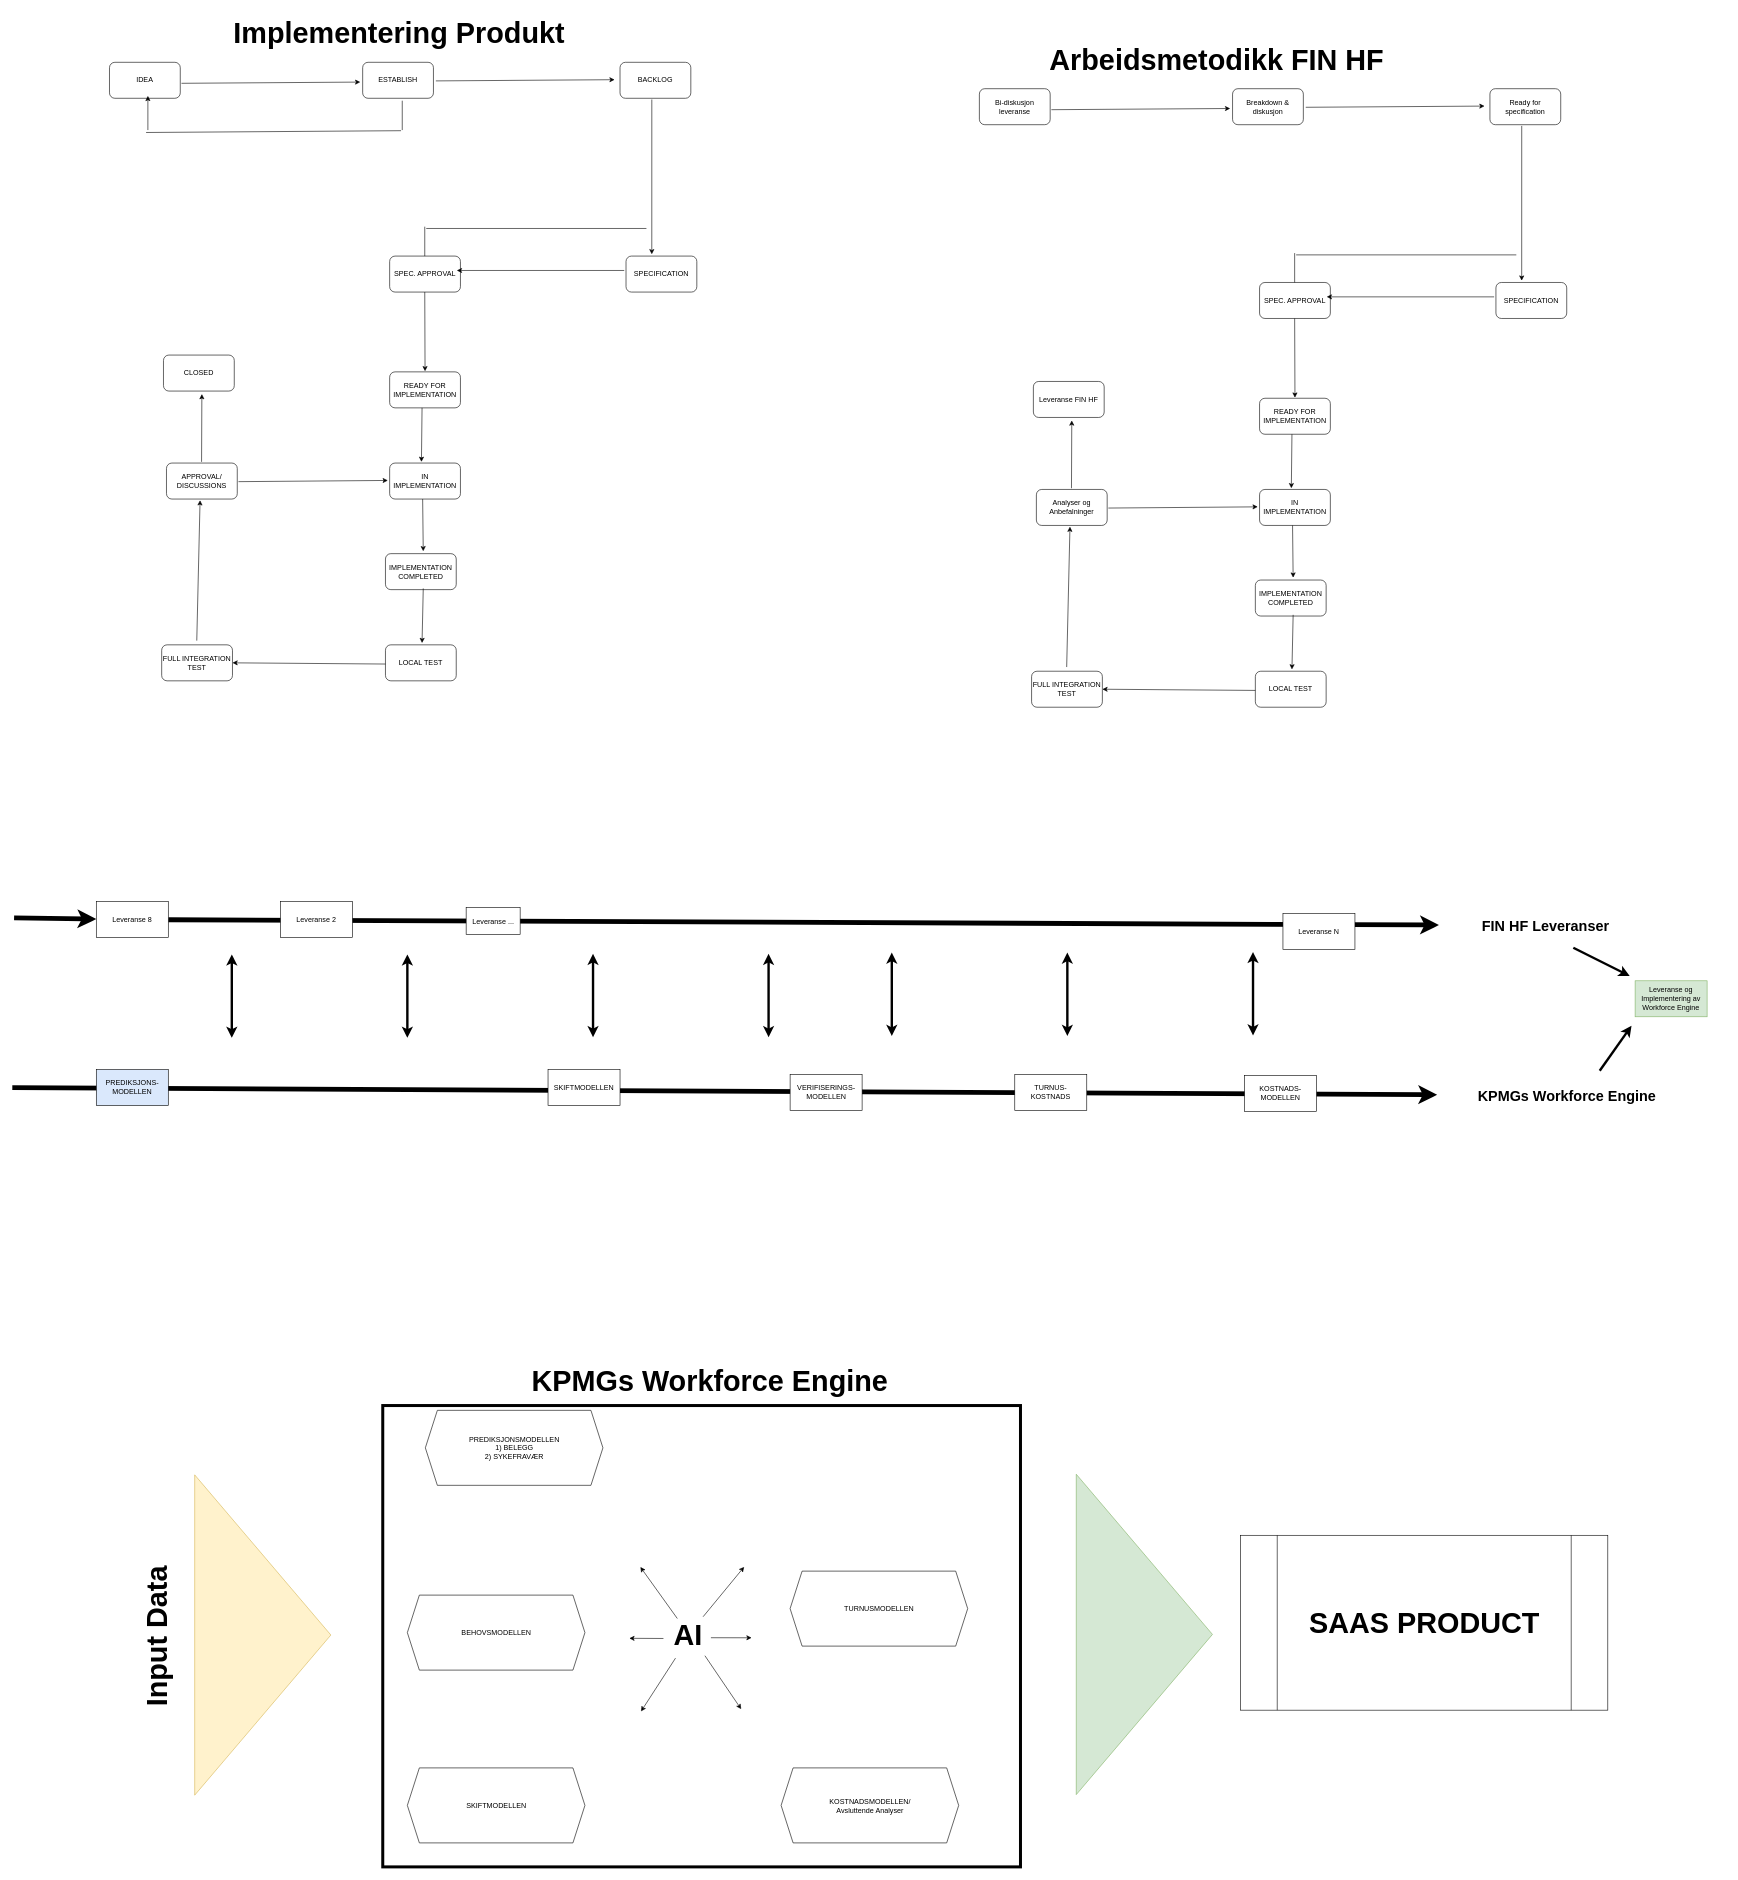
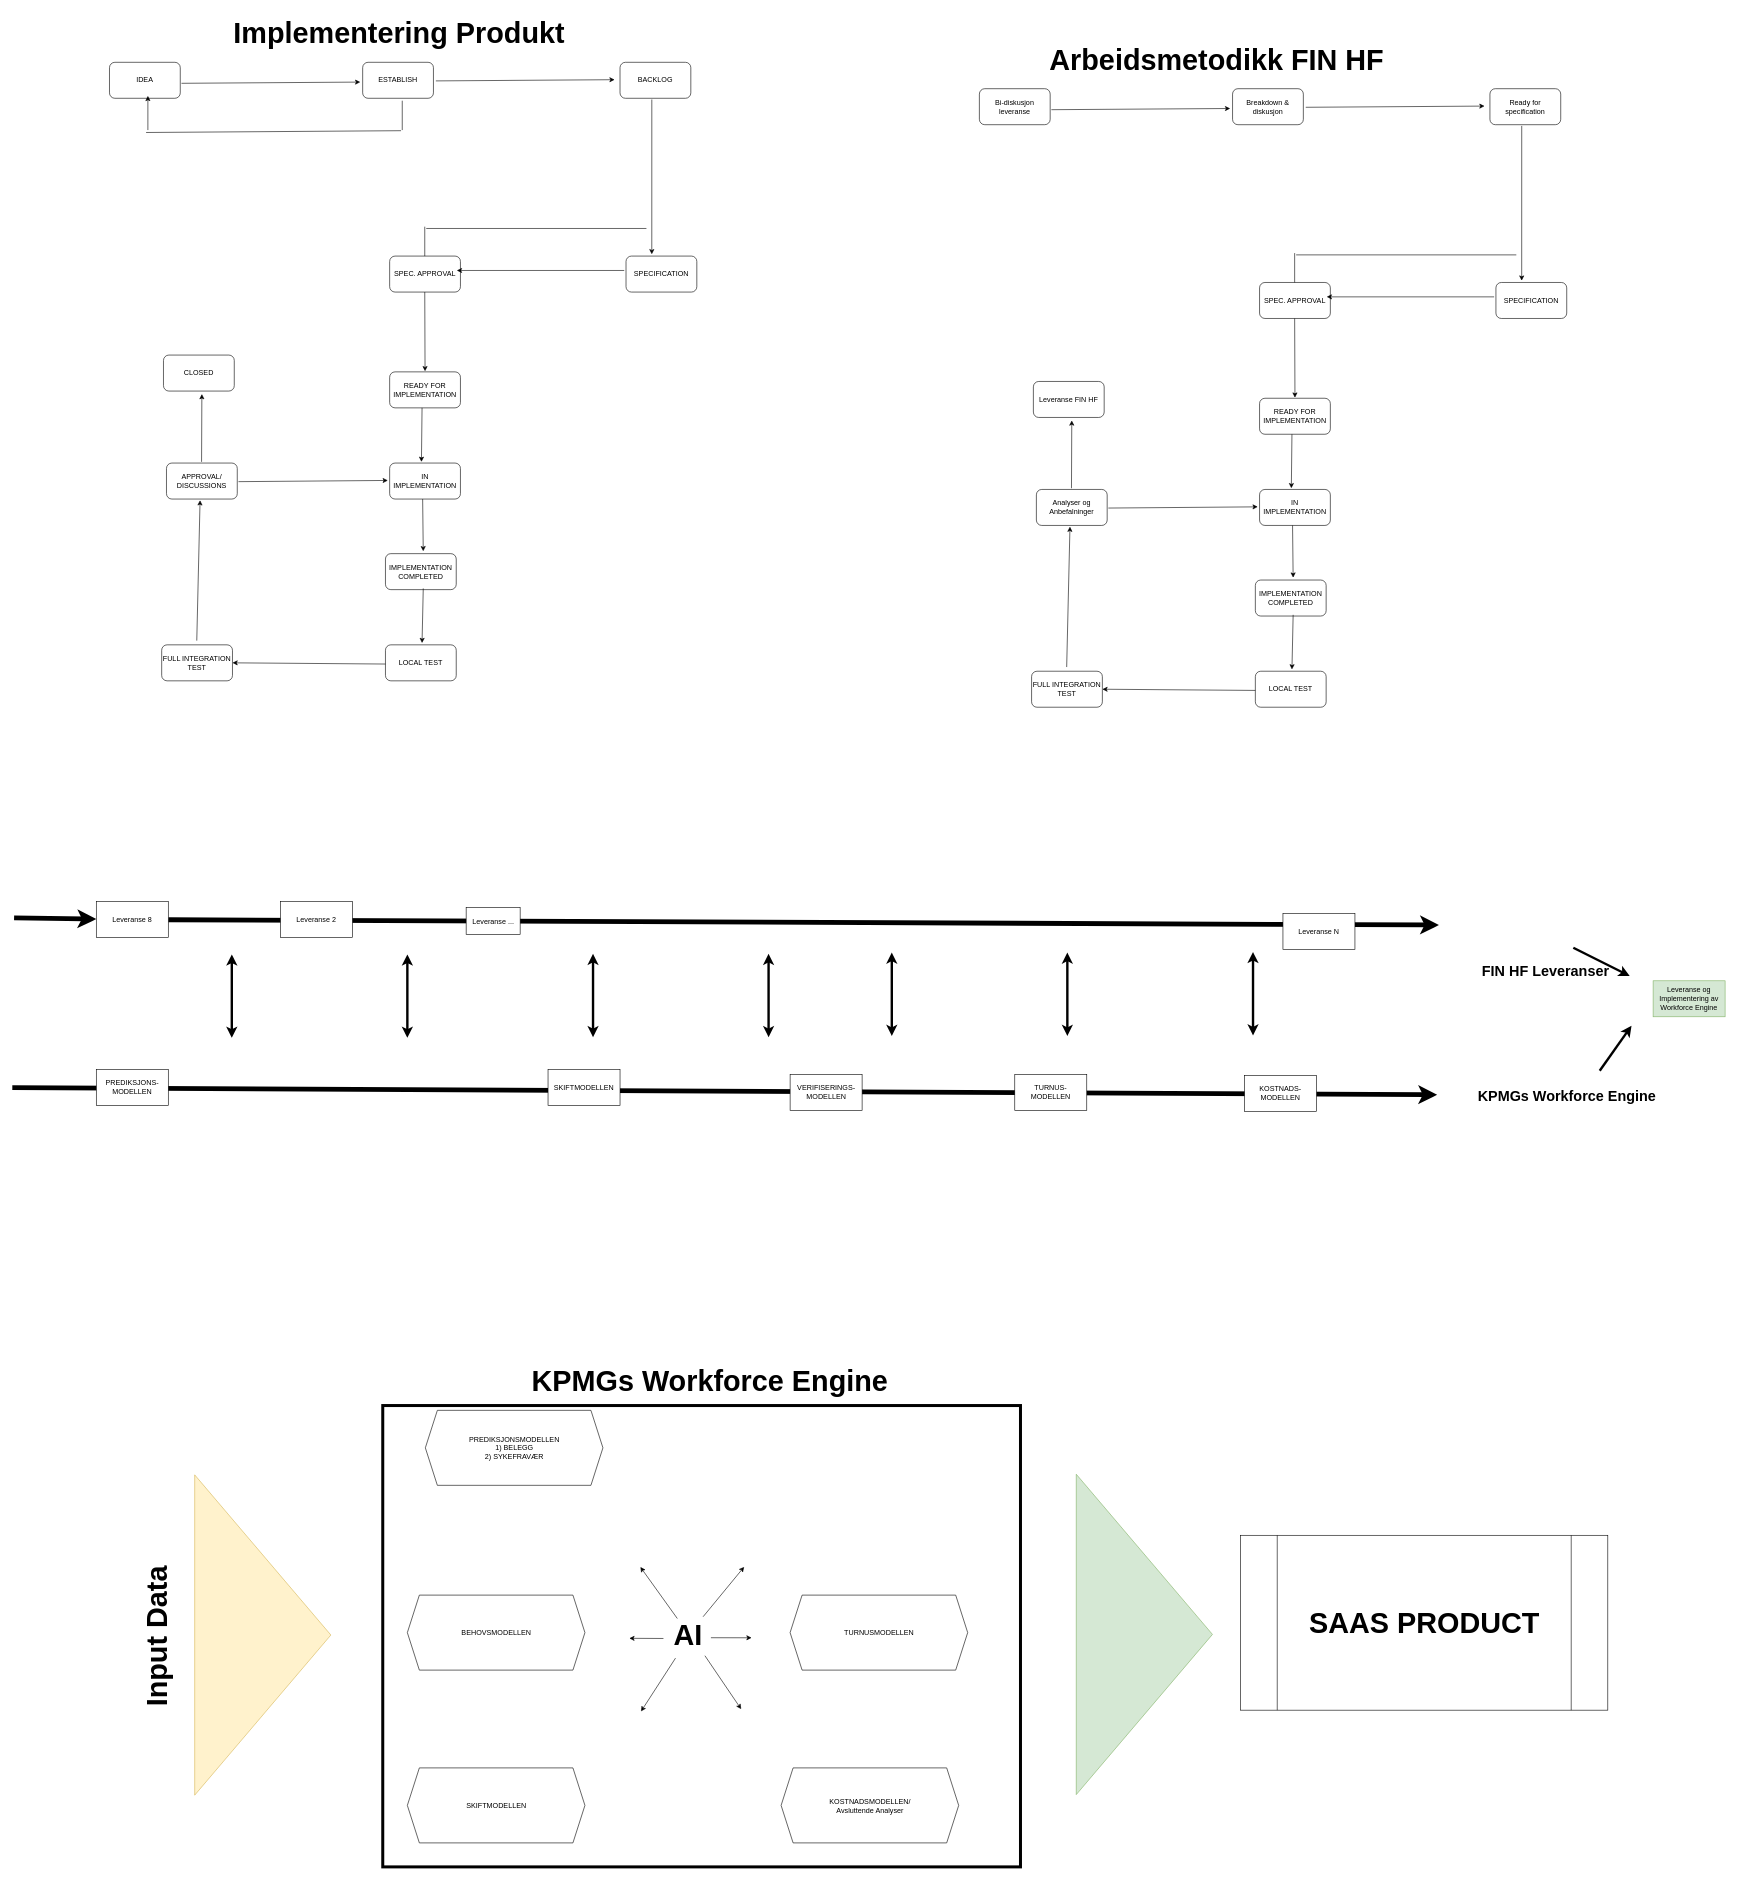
node "FIN HF Leveranser": moved (1546, 926) -> (1546, 971)
node "Leveranse og Implementering av Workforce Engine": moved (1671, 999) -> (1689, 999)
node "PREDIKSJONS-MODELLEN": fillcolor #dae8fc -> #ffffff
node "TURNUS-KOSTNADS": label "TURNUS-KOSTNADS" -> "TURNUS-MODELLEN"
node "TURNUSMODELLEN": moved (879, 1609) -> (879, 1633)
